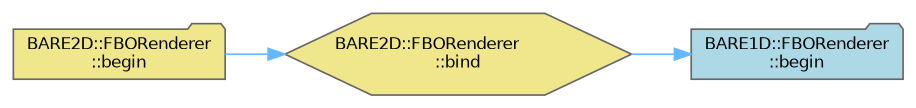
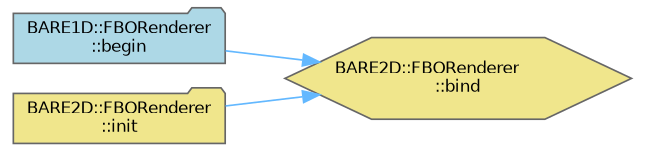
node "BARE2D::FBORenderer ::begin": label "BARE2D::FBORenderer ::begin" -> "BARE2D::FBORenderer ::init"
edge "BARE2D::FBORenderer ::bind" -> "BARE1D::FBORenderer ::begin": reversed
